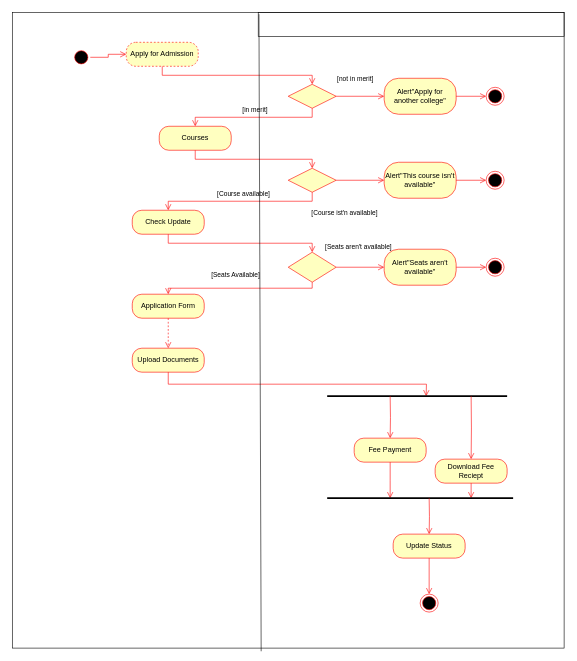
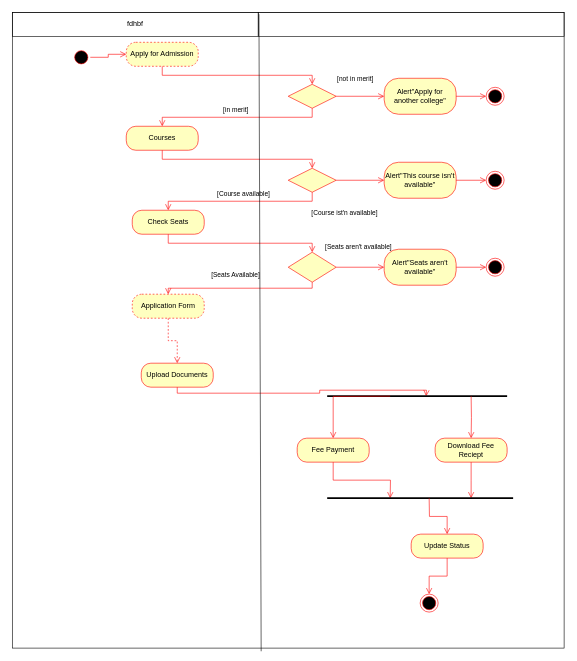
node "fdhbf": added
node "Courses": moved (195, 138) -> (162, 138)
node "Check Update": label "Check Update" -> "Check Seats"
node "Application Form": style solid -> dashed
node "Upload Documents": moved (168, 360) -> (177, 375)
node "Fee Payment": moved (390, 450) -> (333, 450)
node "Download Fee Reciept": moved (471, 471) -> (471, 450)
node "Update Status": moved (429, 546) -> (447, 546)
